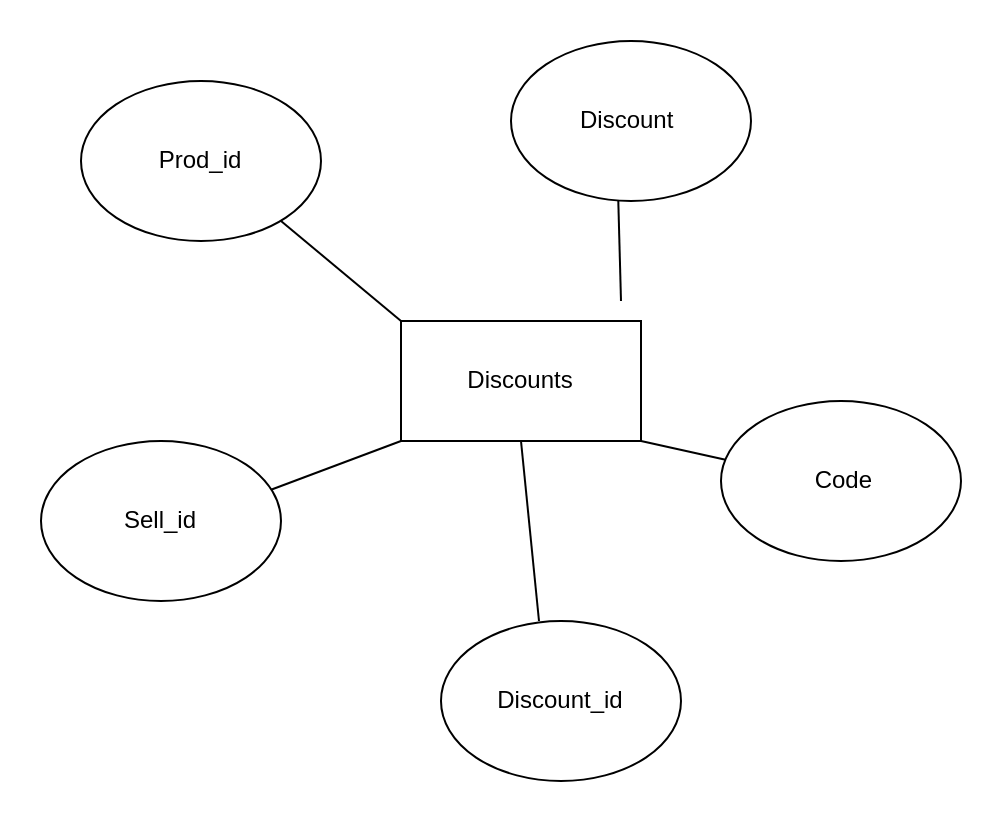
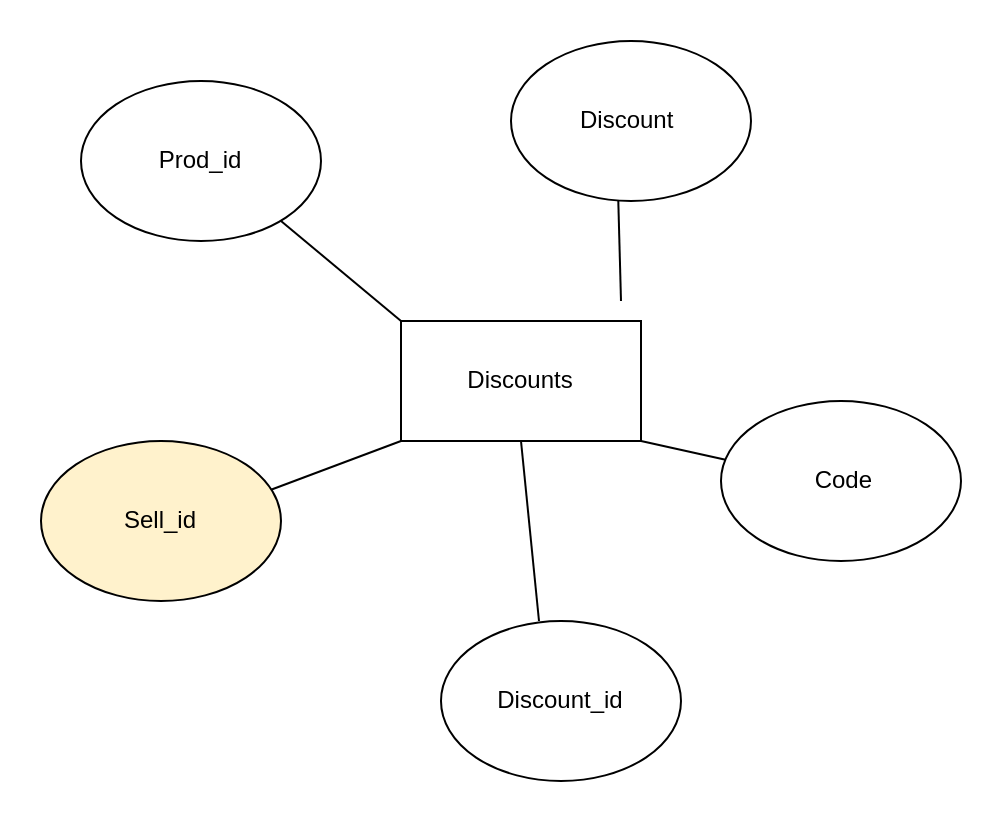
node "Sell_id": fillcolor #ffffff -> #fff2cc
